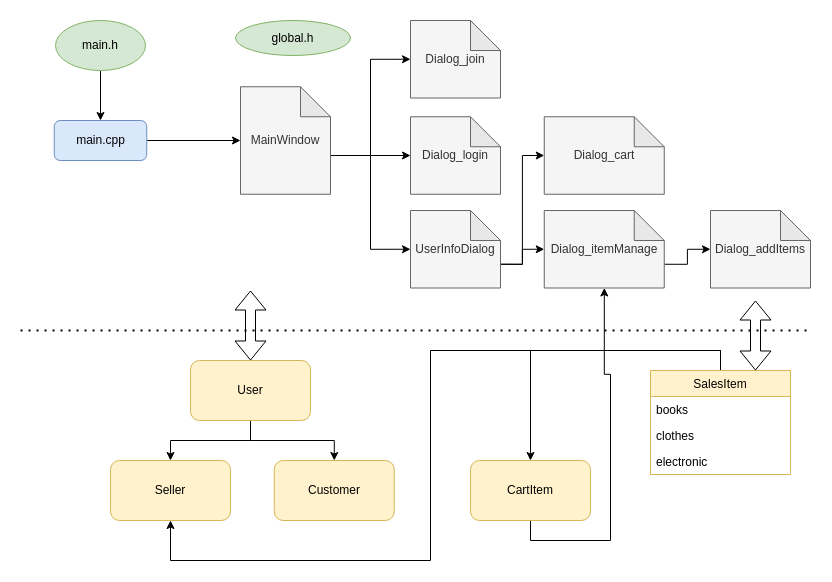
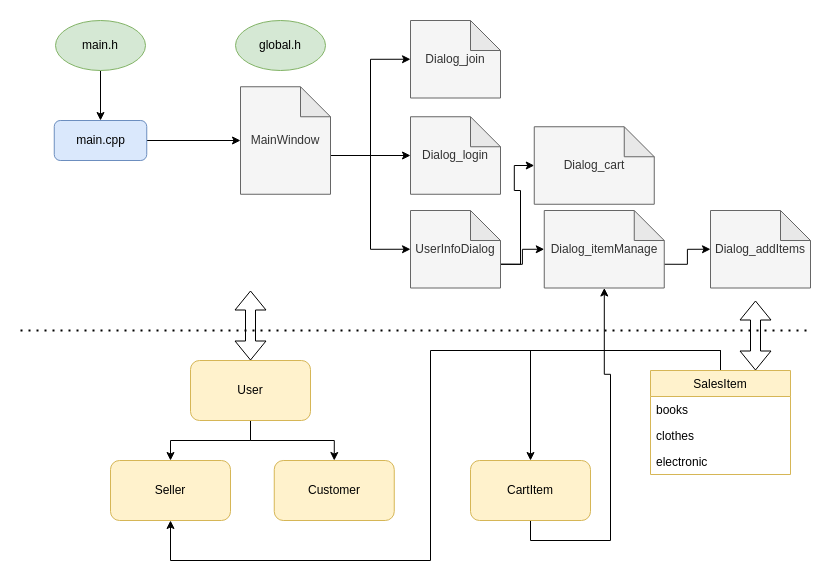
node "global.h": size 115x35 -> 90x50
node "Dialog_cart": moved (604, 156) -> (594, 166)
